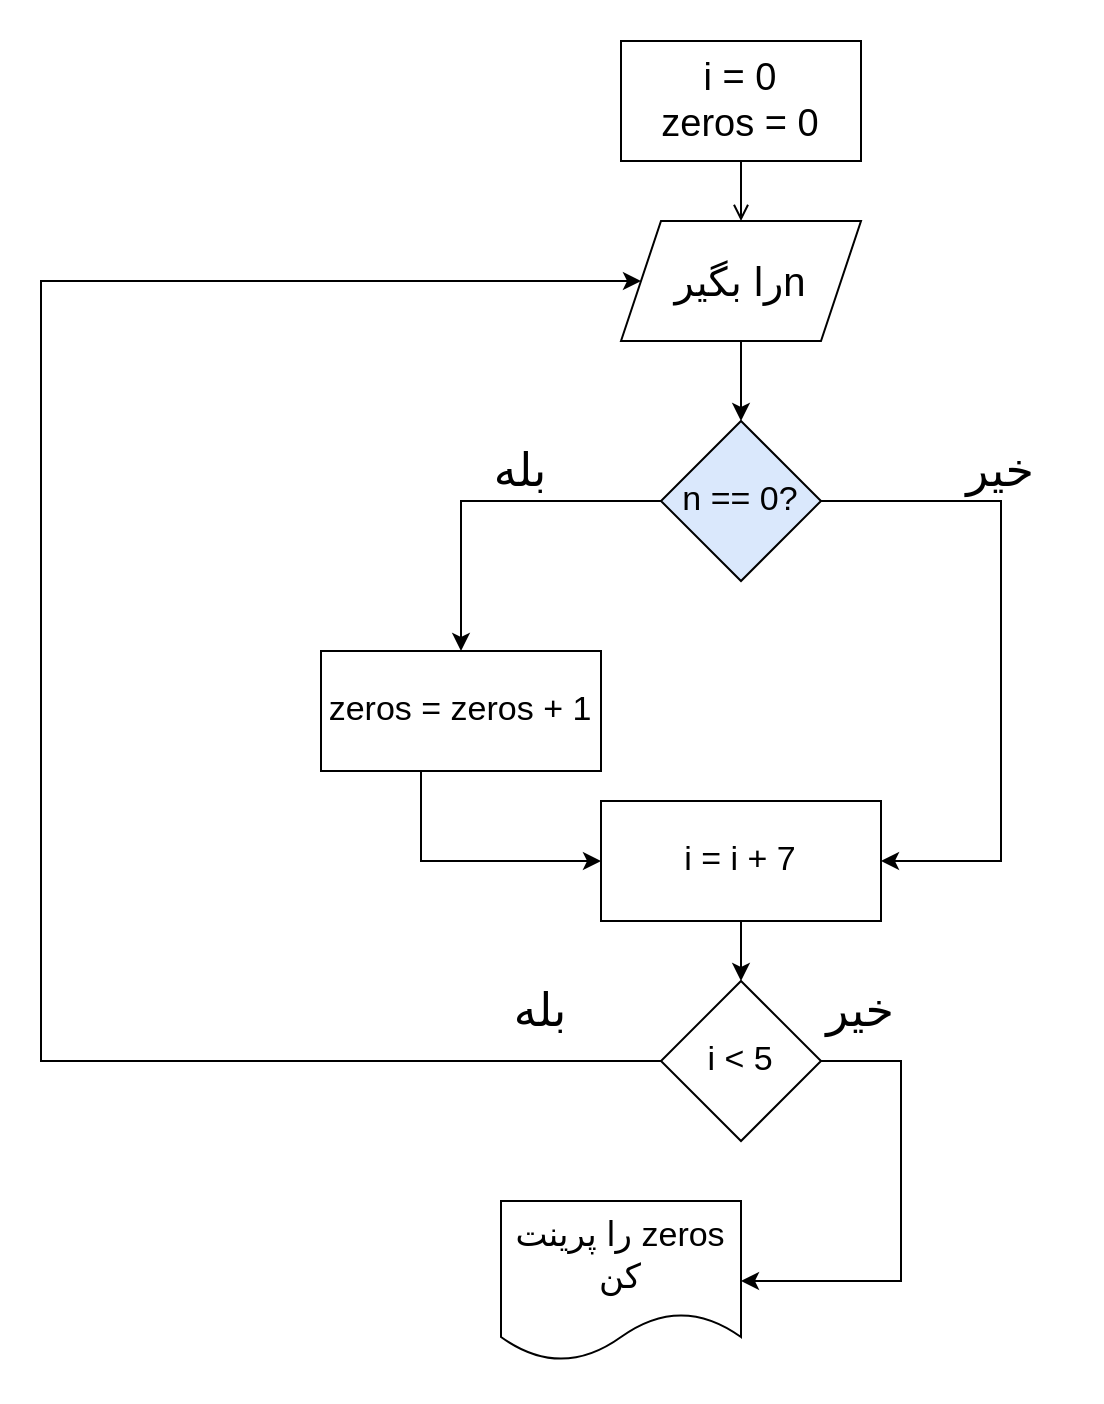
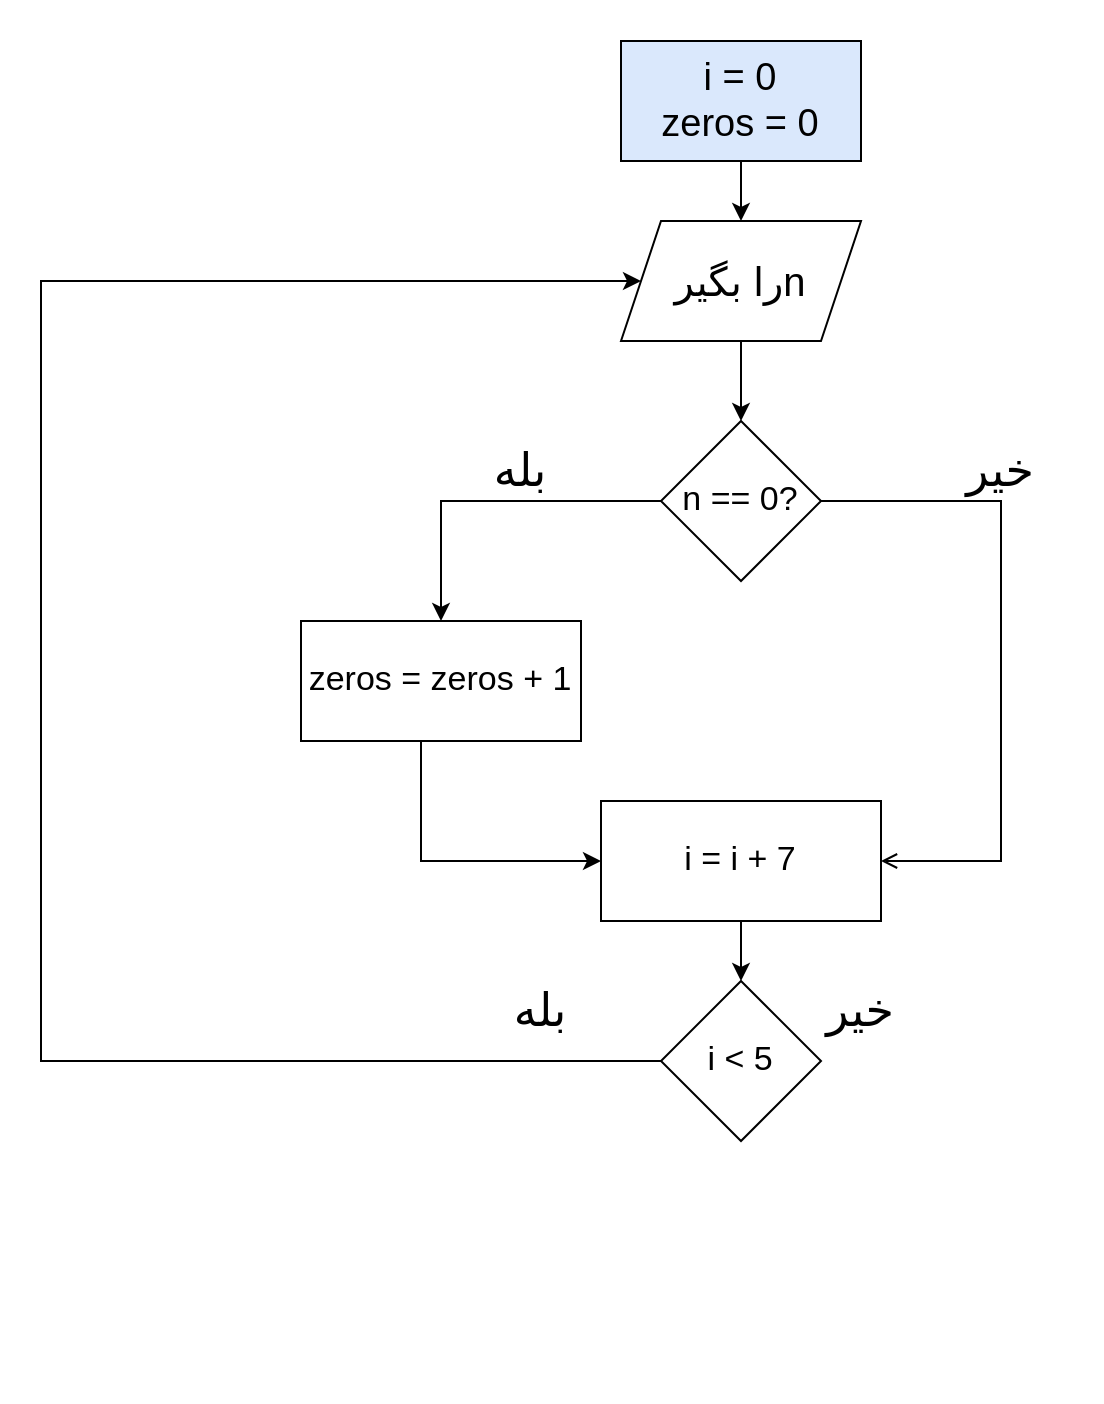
node "i = 0 zeros = 0": fillcolor #ffffff -> #dae8fc
edge "i = 0 zeros = 0" -> "nرا بگیر": arrowhead open -> classic
node "n == 0?": fillcolor #dae8fc -> #ffffff
node "zeros = zeros + 1": moved (461, 711) -> (441, 681)
edge "n == 0?" -> "i = i + 7": arrowhead classic -> open
edge "i < 5" -> "zeros را پرینت کن": removed
node "zeros را پرینت کن": removed
